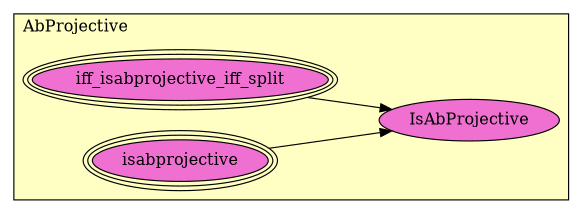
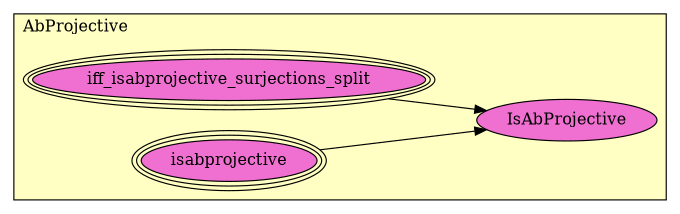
node "iff_isabprojective_iff_split": label "iff_isabprojective_iff_split" -> "iff_isabprojective_surjections_split"
